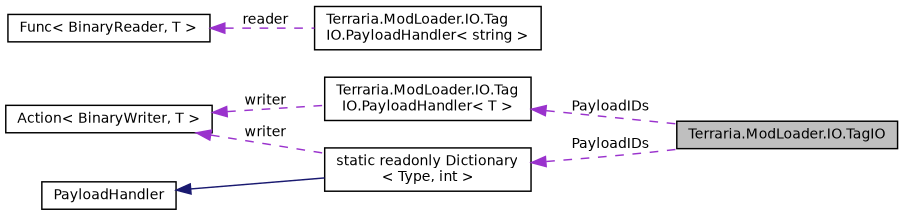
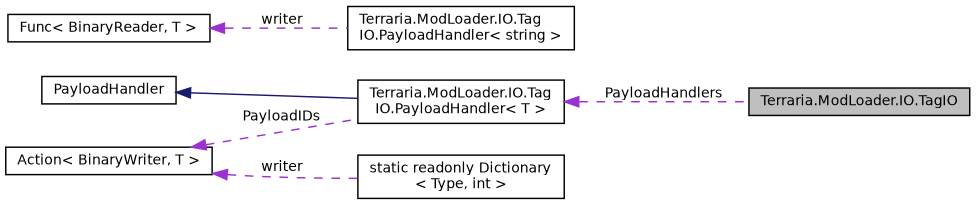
edge "Terraria.ModLoader.IO.Tag IO.PayloadHandler< string >" -> "Func< BinaryReader, T >": label " reader" -> " writer"
edge "Terraria.ModLoader.IO.Tag IO.PayloadHandler< T >" -> "Action< BinaryWriter, T >": label " writer" -> " PayloadIDs"
edge "Terraria.ModLoader.IO.TagIO" -> "Terraria.ModLoader.IO.Tag IO.PayloadHandler< T >": label " PayloadIDs" -> " PayloadHandlers"
edge "Terraria.ModLoader.IO.TagIO" -> "static readonly Dictionary < Type, int >": removed, label "PayloadIDs"
edge "static readonly Dictionary < Type, int >" -> "PayloadHandler": now "Terraria.ModLoader.IO.Tag IO.PayloadHandler< T >" -> "PayloadHandler"
